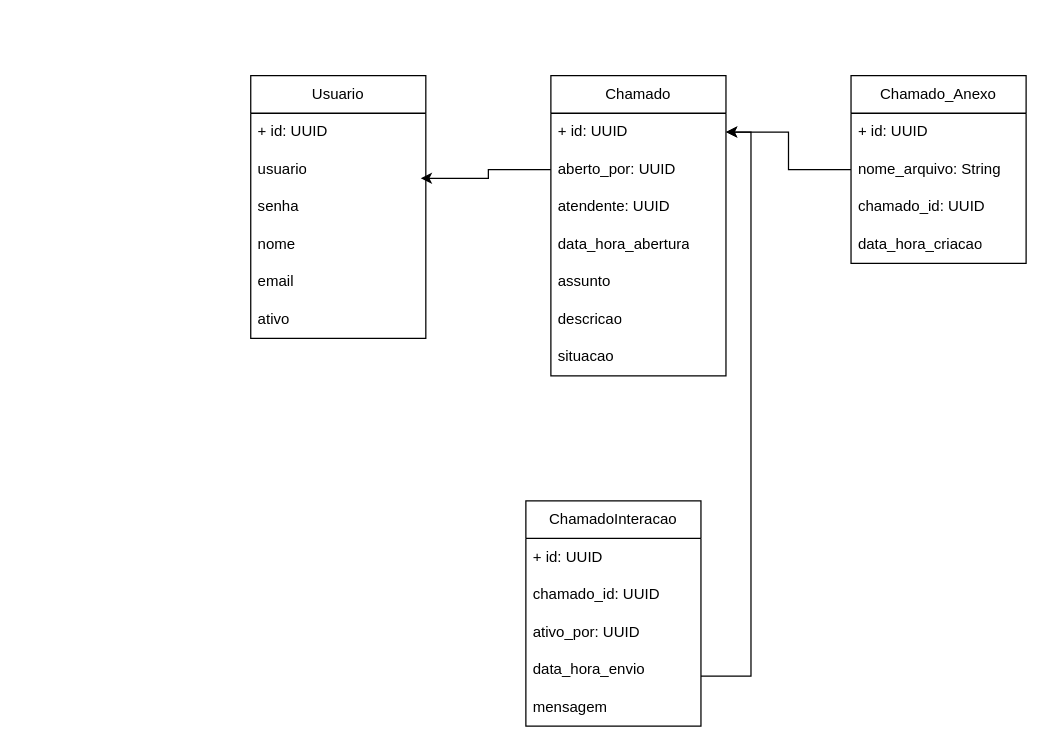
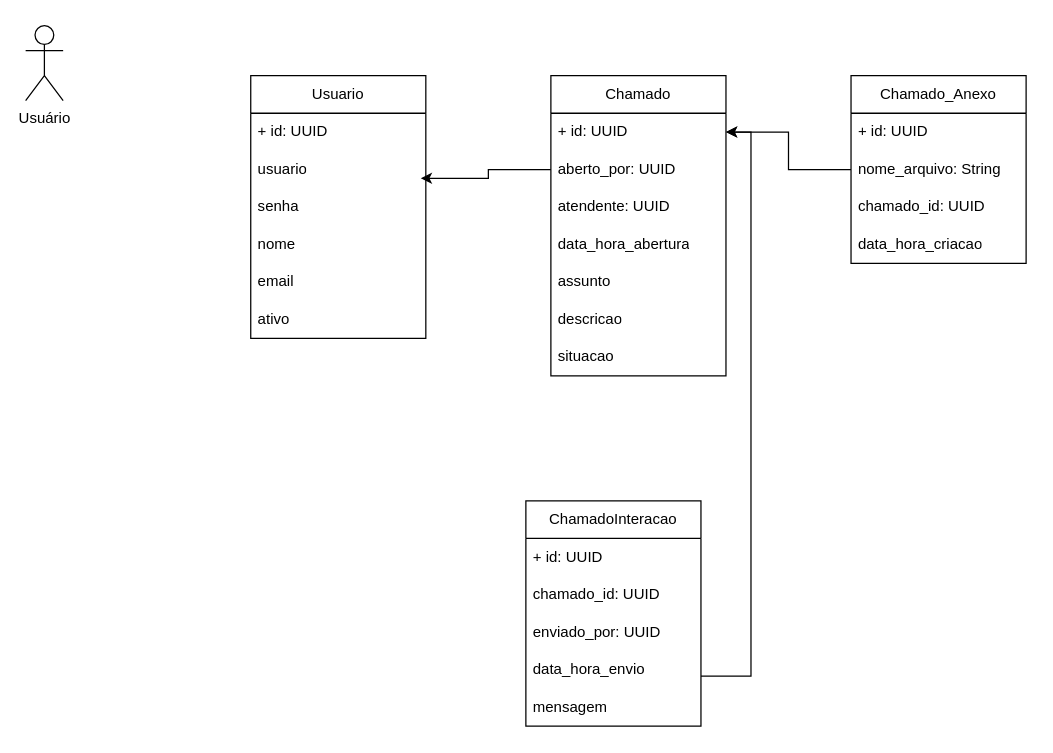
node "Usuário": added
node "ativo_por: UUID": label "ativo_por: UUID" -> "enviado_por: UUID"
